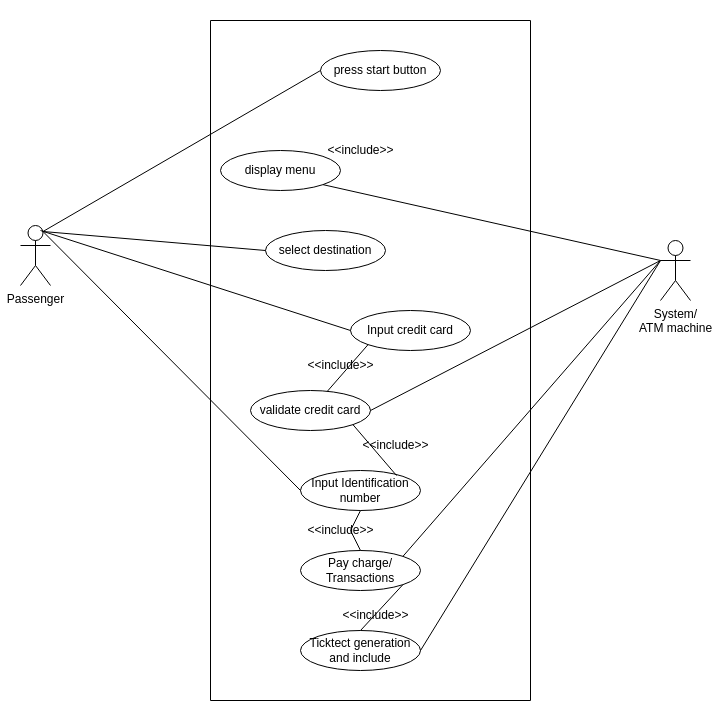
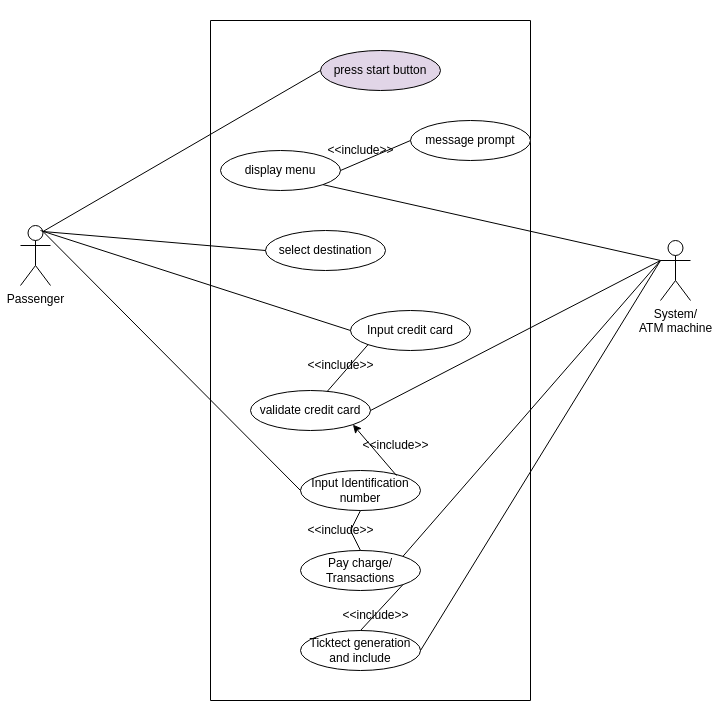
node "press start button": fillcolor #ffffff -> #e1d5e7
node "message prompt": added
edge "message prompt" -- "display menu": added
edge "validate credit card" -- "Input Identification number": arrowhead none -> classic
